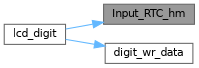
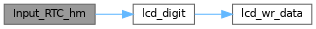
edge "lcd_digit" -> "Input_RTC_hm": reversed
node "digit_wr_data": label "digit_wr_data" -> "lcd_wr_data"
